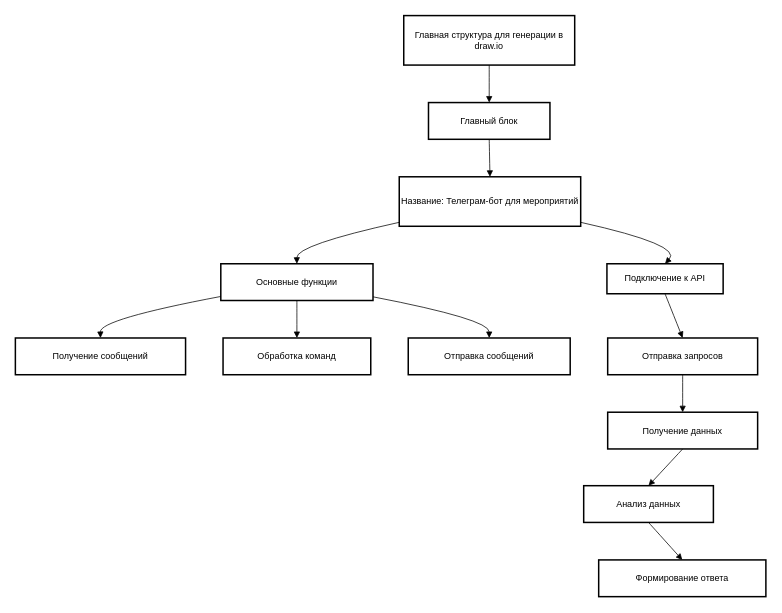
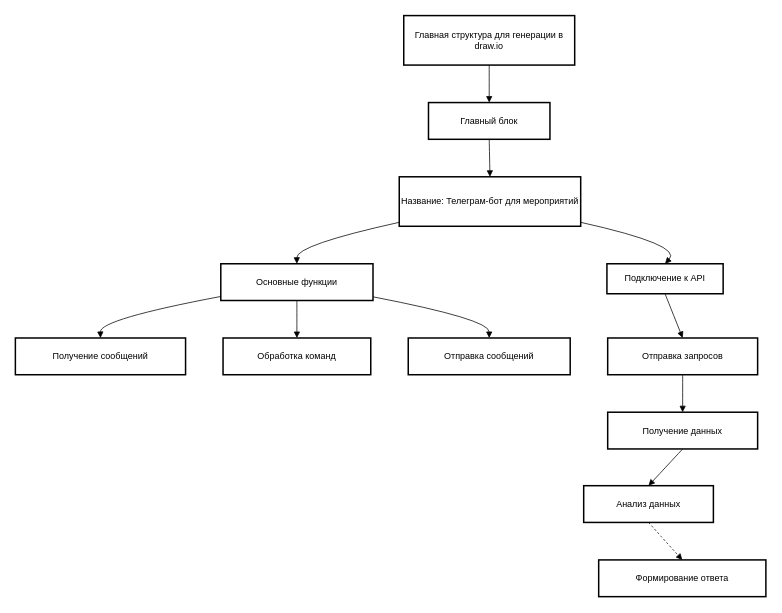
edge "Анализ данных" -> "Формирование ответа": style solid -> dashed
